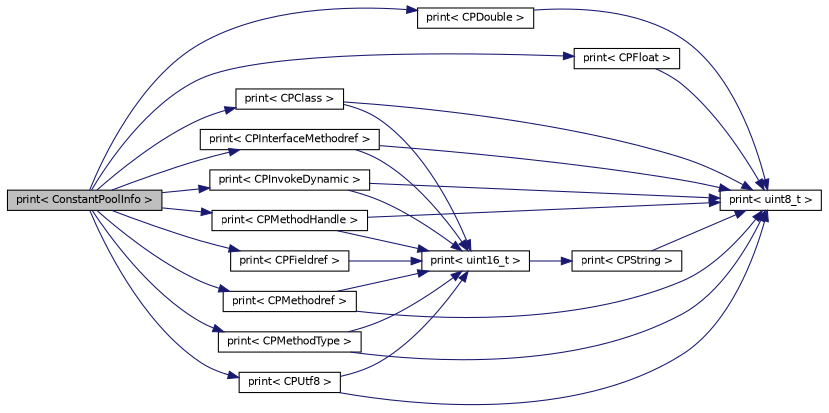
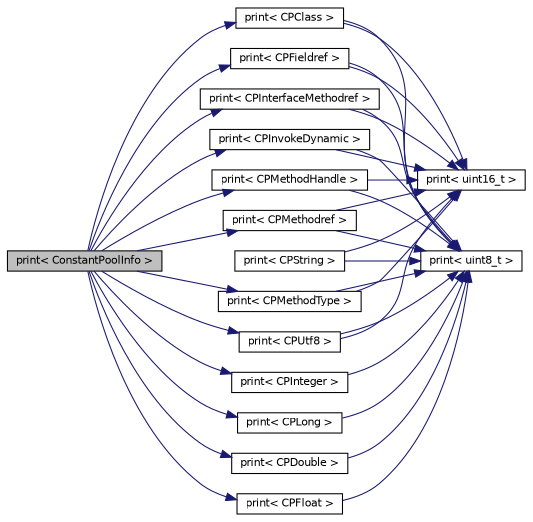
edge "print< CPFieldref >" -> "print< uint8_t >": added
edge "print< uint16_t >" -> "print< CPString >": reversed
node "print< CPInteger >": added
node "print< CPLong >": added
